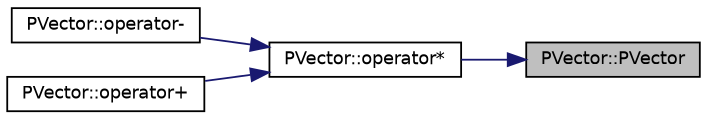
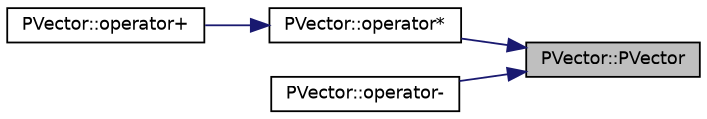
edge "PVector::operator-" -> "PVector::operator*": now "PVector::operator-" -> "PVector::PVector"
